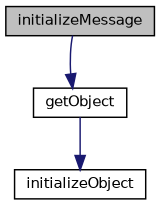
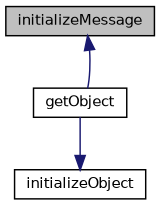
edge "initializeMessage" -> "getObject": reversed
